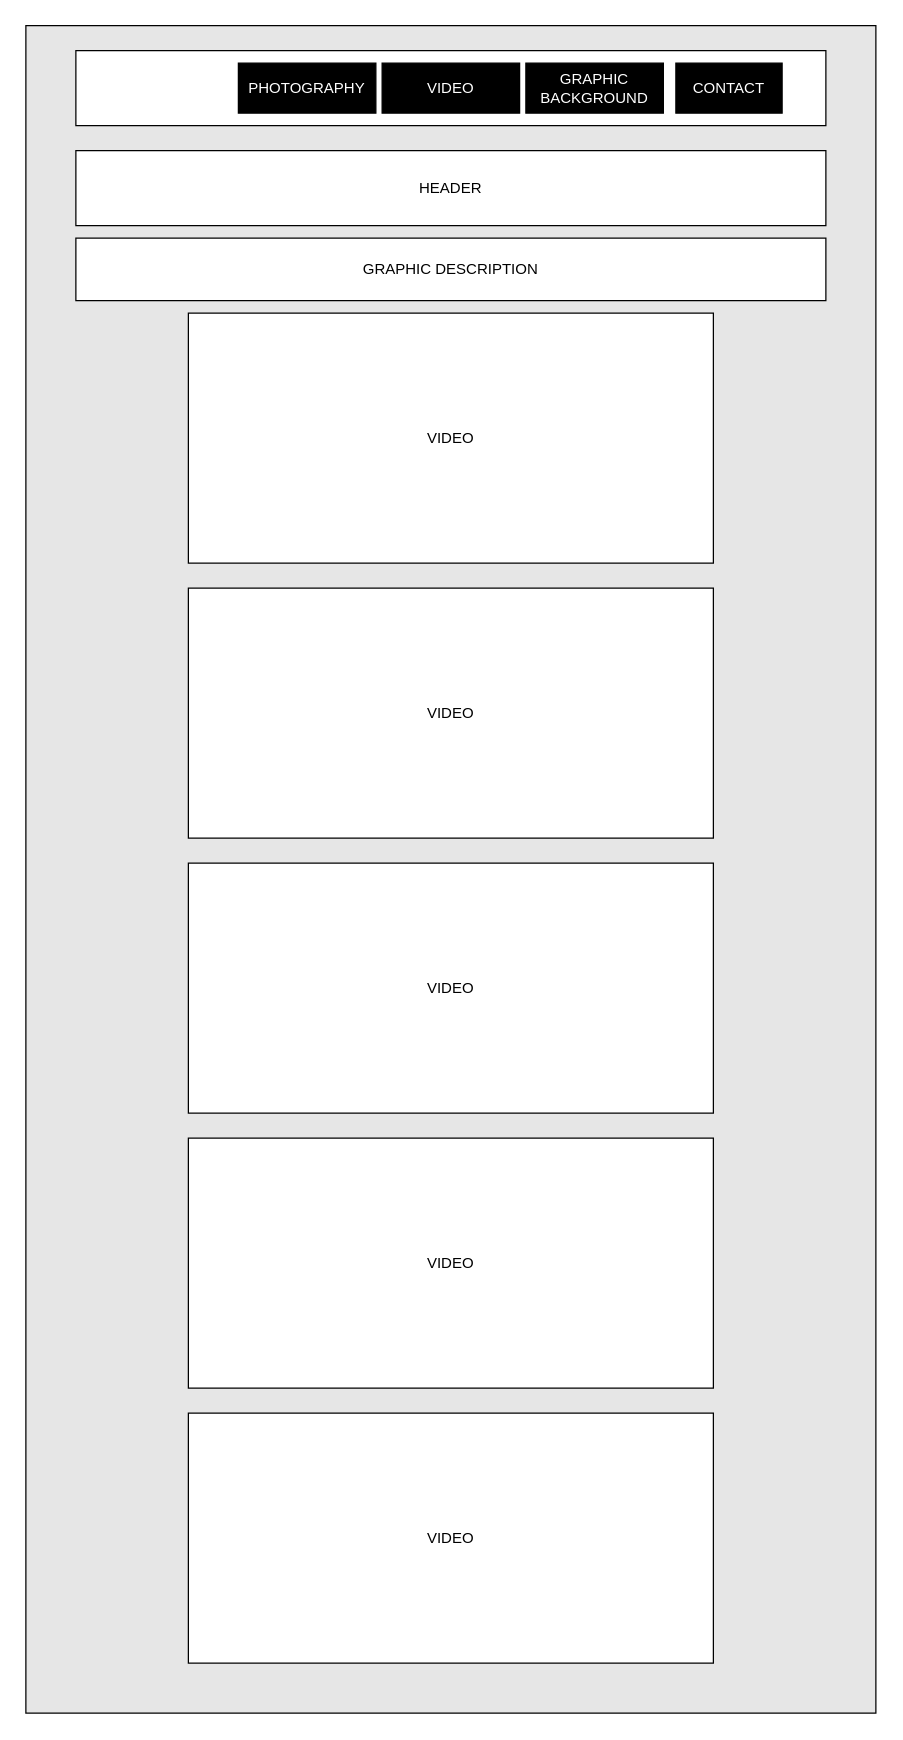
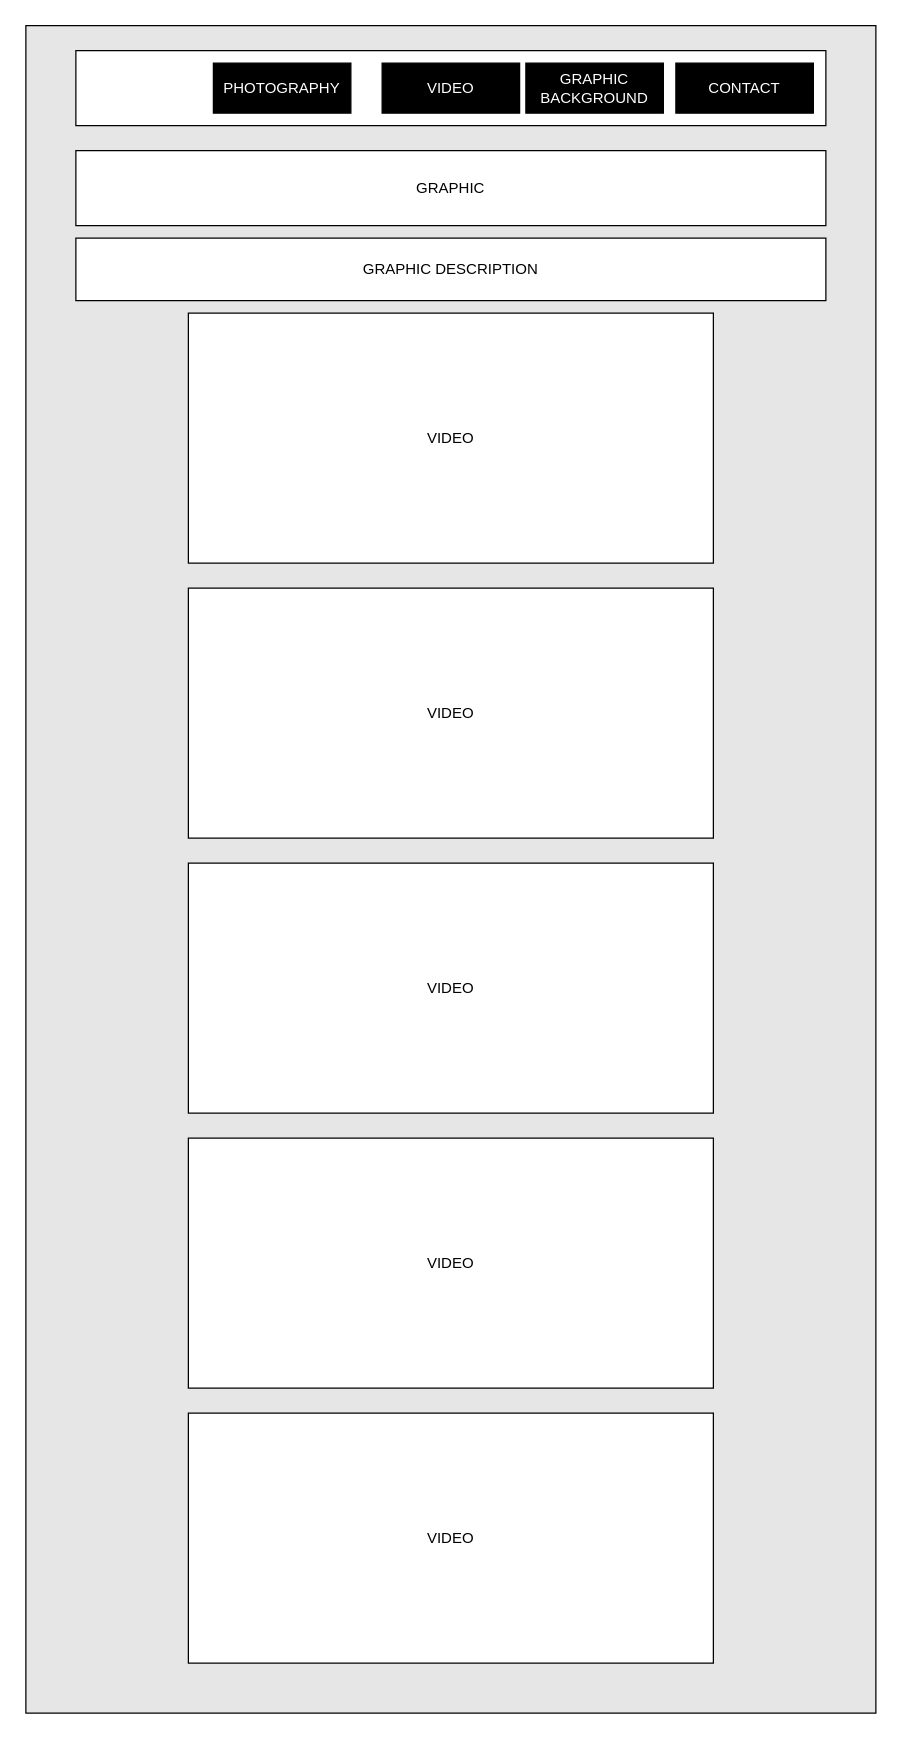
node "PHOTOGRAPHY": moved (307, 88) -> (282, 88)
node "CONTACT": size 106x50 -> 138x50
node "HEADER": label "HEADER" -> "GRAPHIC"
